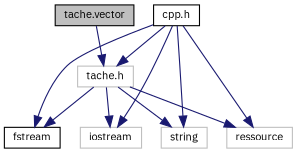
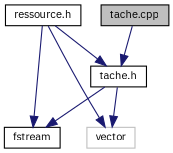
node "tache.vector": label "tache.vector" -> "tache.cpp"
node "cpp.h": label "cpp.h" -> "ressource.h"
node "tache.h": color grey75 -> black
node "iostream": removed
node "string": removed
node "ressource": label "ressource" -> "vector"
